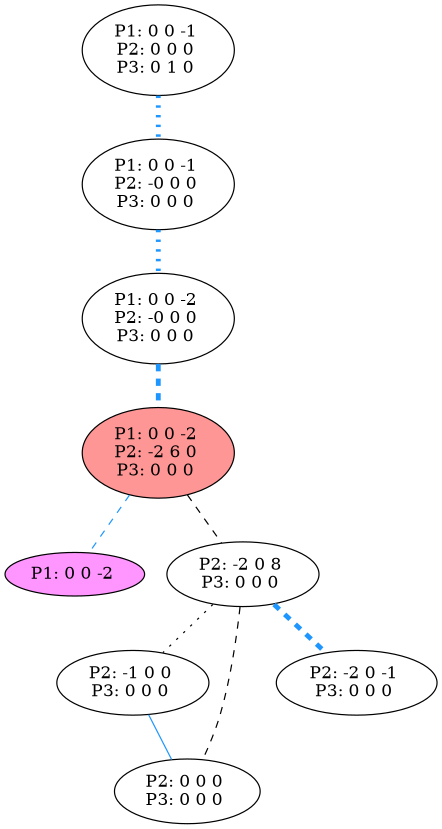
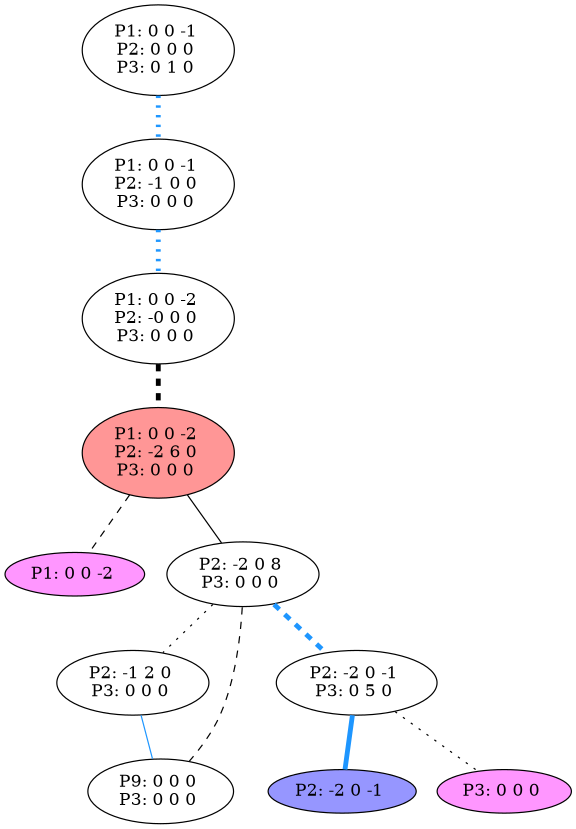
node "P1: 0 0 -1 P2: -0 0 0 P3: 0 0 0": label "P1: 0 0 -1 P2: -0 0 0 P3: 0 0 0" -> "P1: 0 0 -1 P2: -1 0 0 P3: 0 0 0"
edge "P1: 0 0 -2 P2: -0 0 0 P3: 0 0 0" -- "P1: 0 0 -2 P2: -2 6 0 P3: 0 0 0": color #1e96ff -> black
edge "P1: 0 0 -2 P2: -2 6 0 P3: 0 0 0" -- "P2: -2 0 8 P3: 0 0 0": style dashed -> solid
edge "P1: 0 0 -2 P2: -2 6 0 P3: 0 0 0" -- "P1: 0 0 -2": color #1e96ff -> black
node "P2: -1 0 0 P3: 0 0 0": label "P2: -1 0 0 P3: 0 0 0" -> "P2: -1 2 0 P3: 0 0 0"
node "P2: -2 0 -1 P3: 0 0 0": label "P2: -2 0 -1 P3: 0 0 0" -> "P2: -2 0 -1 P3: 0 5 0"
node "P2: 0 0 0 P3: 0 0 0": label "P2: 0 0 0 P3: 0 0 0" -> "P9: 0 0 0 P3: 0 0 0"
node "P2: -2 0 -1": added
node "P3: 0 0 0": added
